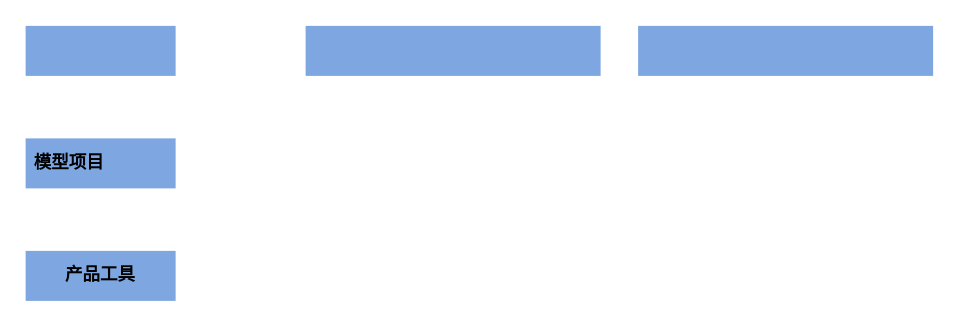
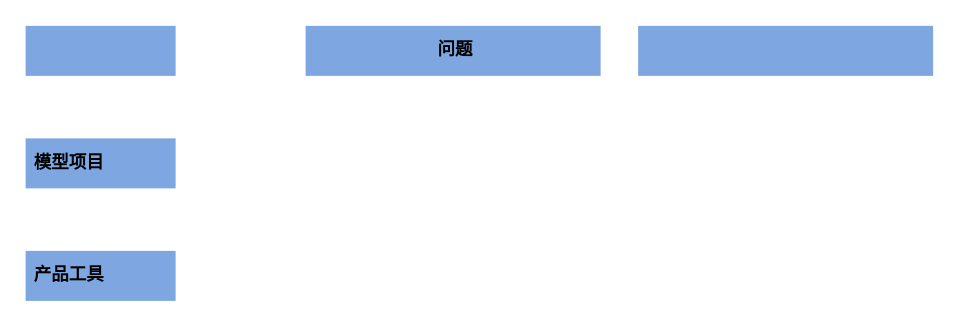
node "问题": added
node "产品工具": moved (101, 276) -> (69, 276)
